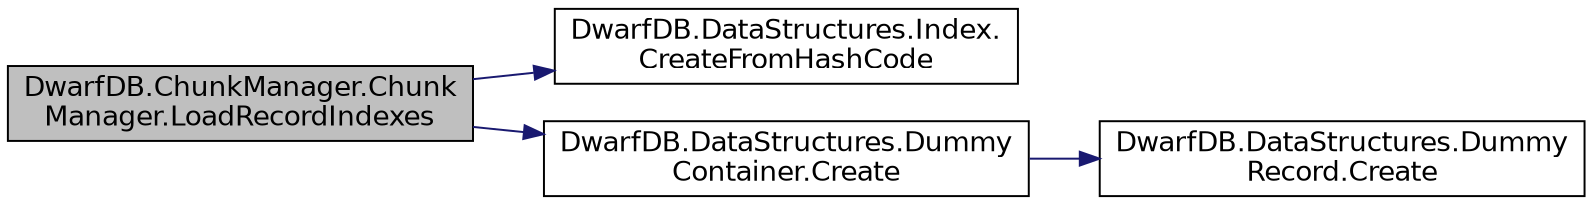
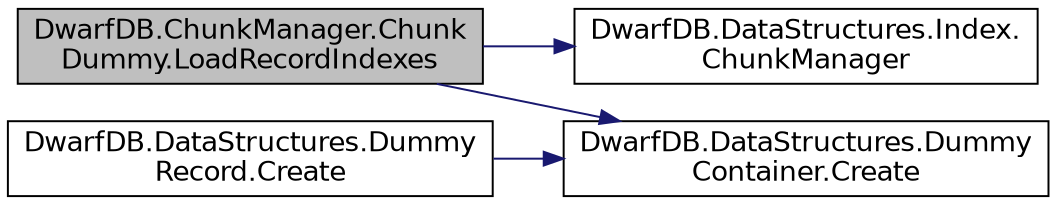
node "DwarfDB.DataStructures.Index. CreateFromHashCode": label "DwarfDB.DataStructures.Index. CreateFromHashCode" -> "DwarfDB.DataStructures.Index. ChunkManager"
node "DwarfDB.ChunkManager.Chunk Manager.LoadRecordIndexes": label "DwarfDB.ChunkManager.Chunk Manager.LoadRecordIndexes" -> "DwarfDB.ChunkManager.Chunk Dummy.LoadRecordIndexes"
edge "DwarfDB.DataStructures.Dummy Container.Create" -> "DwarfDB.DataStructures.Dummy Record.Create": reversed
